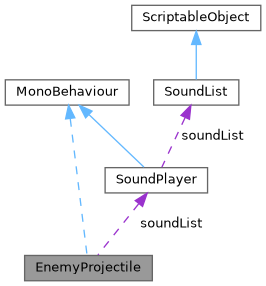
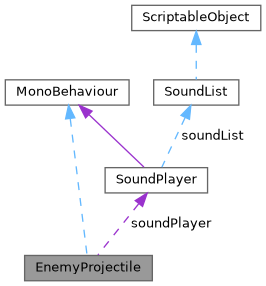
edge "SoundList" -> "ScriptableObject": style solid -> dashed
edge "SoundPlayer" -> "MonoBehaviour": color steelblue1 -> darkorchid3
edge "SoundPlayer" -> "SoundList": color darkorchid3 -> steelblue1
edge "EnemyProjectile" -> "SoundPlayer": label " soundList" -> " soundPlayer"
